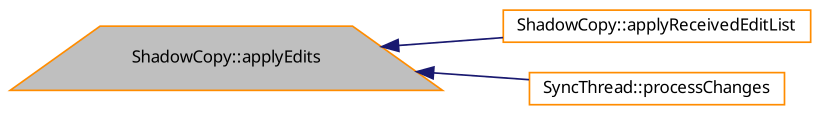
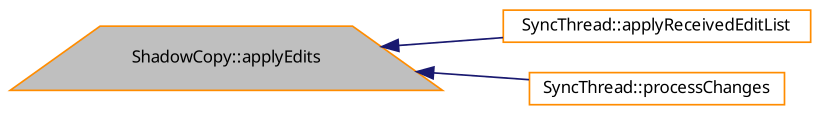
node "ShadowCopy::applyReceivedEditList": label "ShadowCopy::applyReceivedEditList" -> "SyncThread::applyReceivedEditList"
